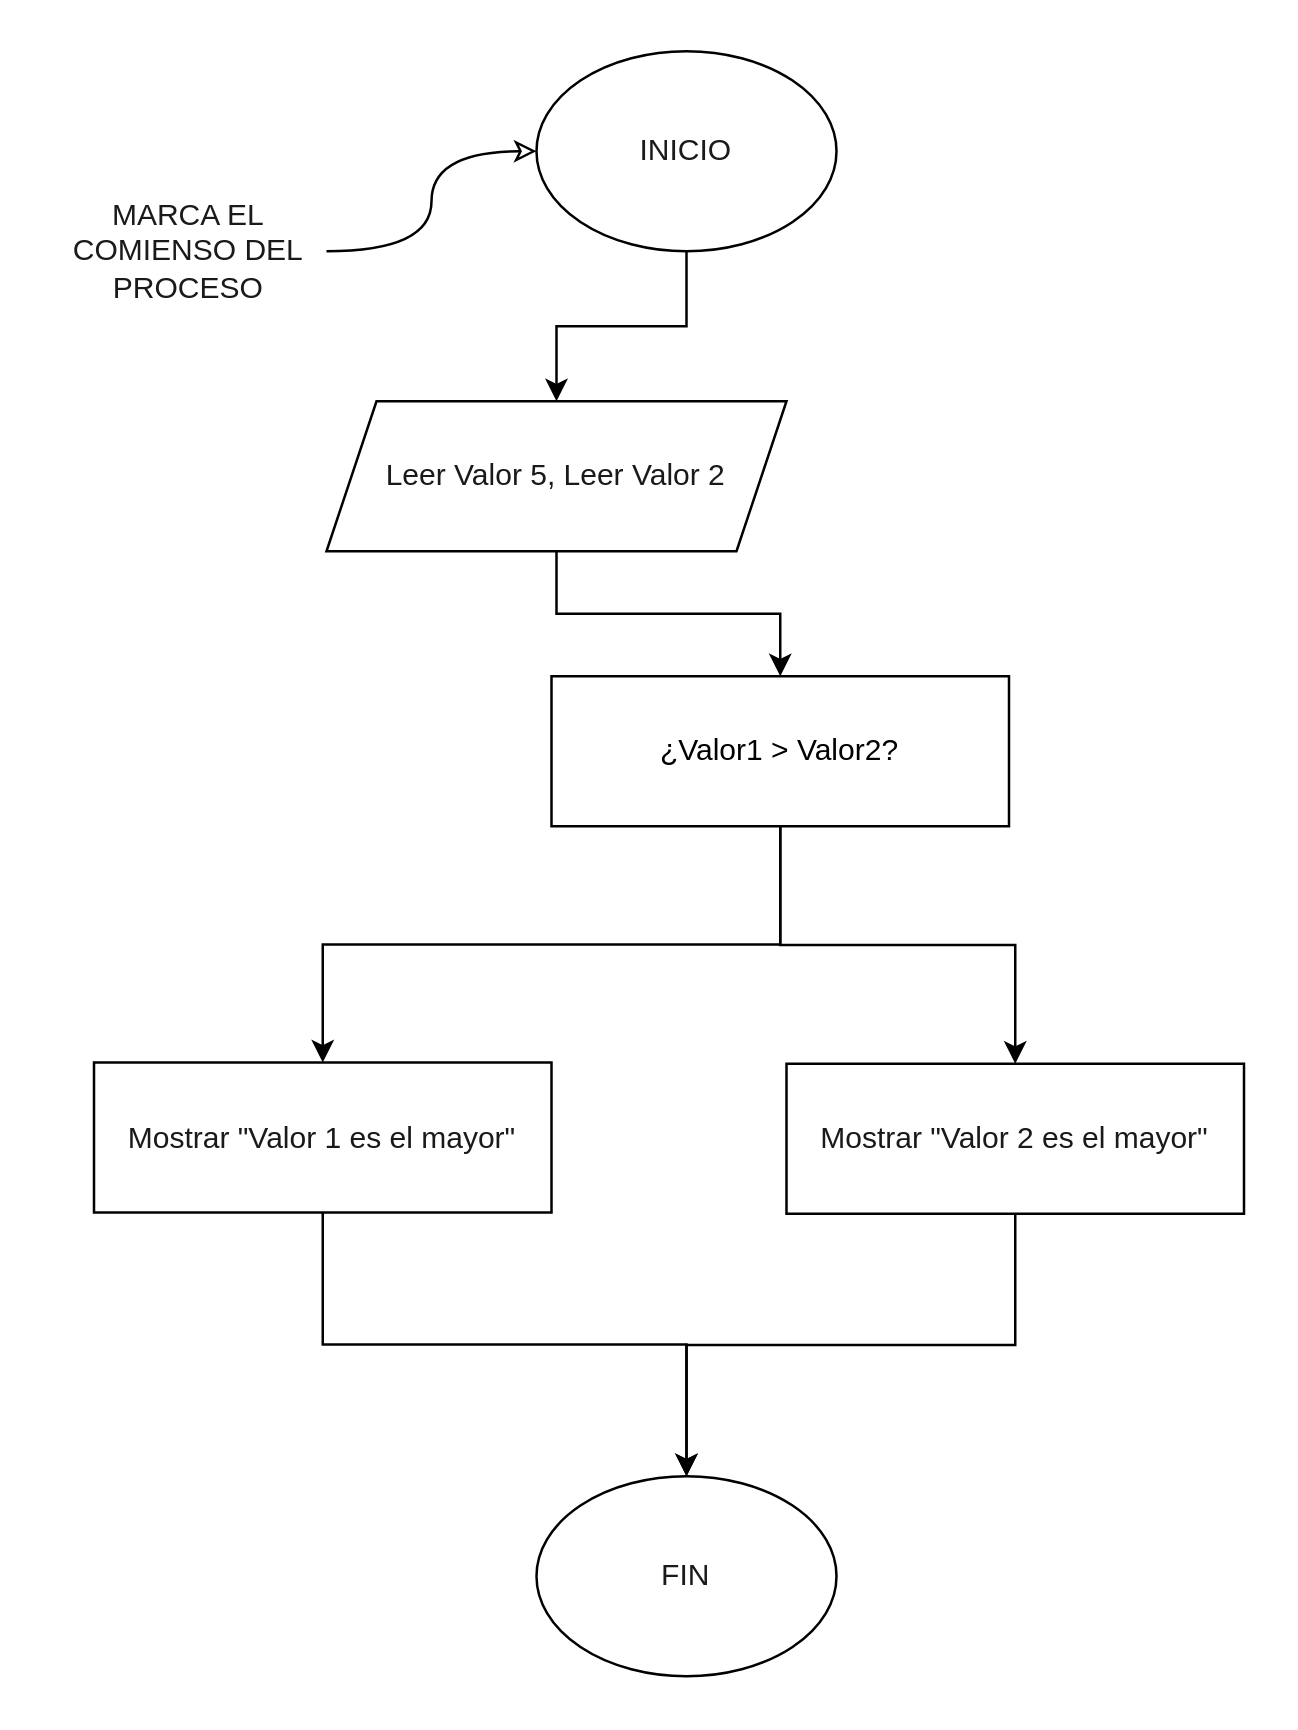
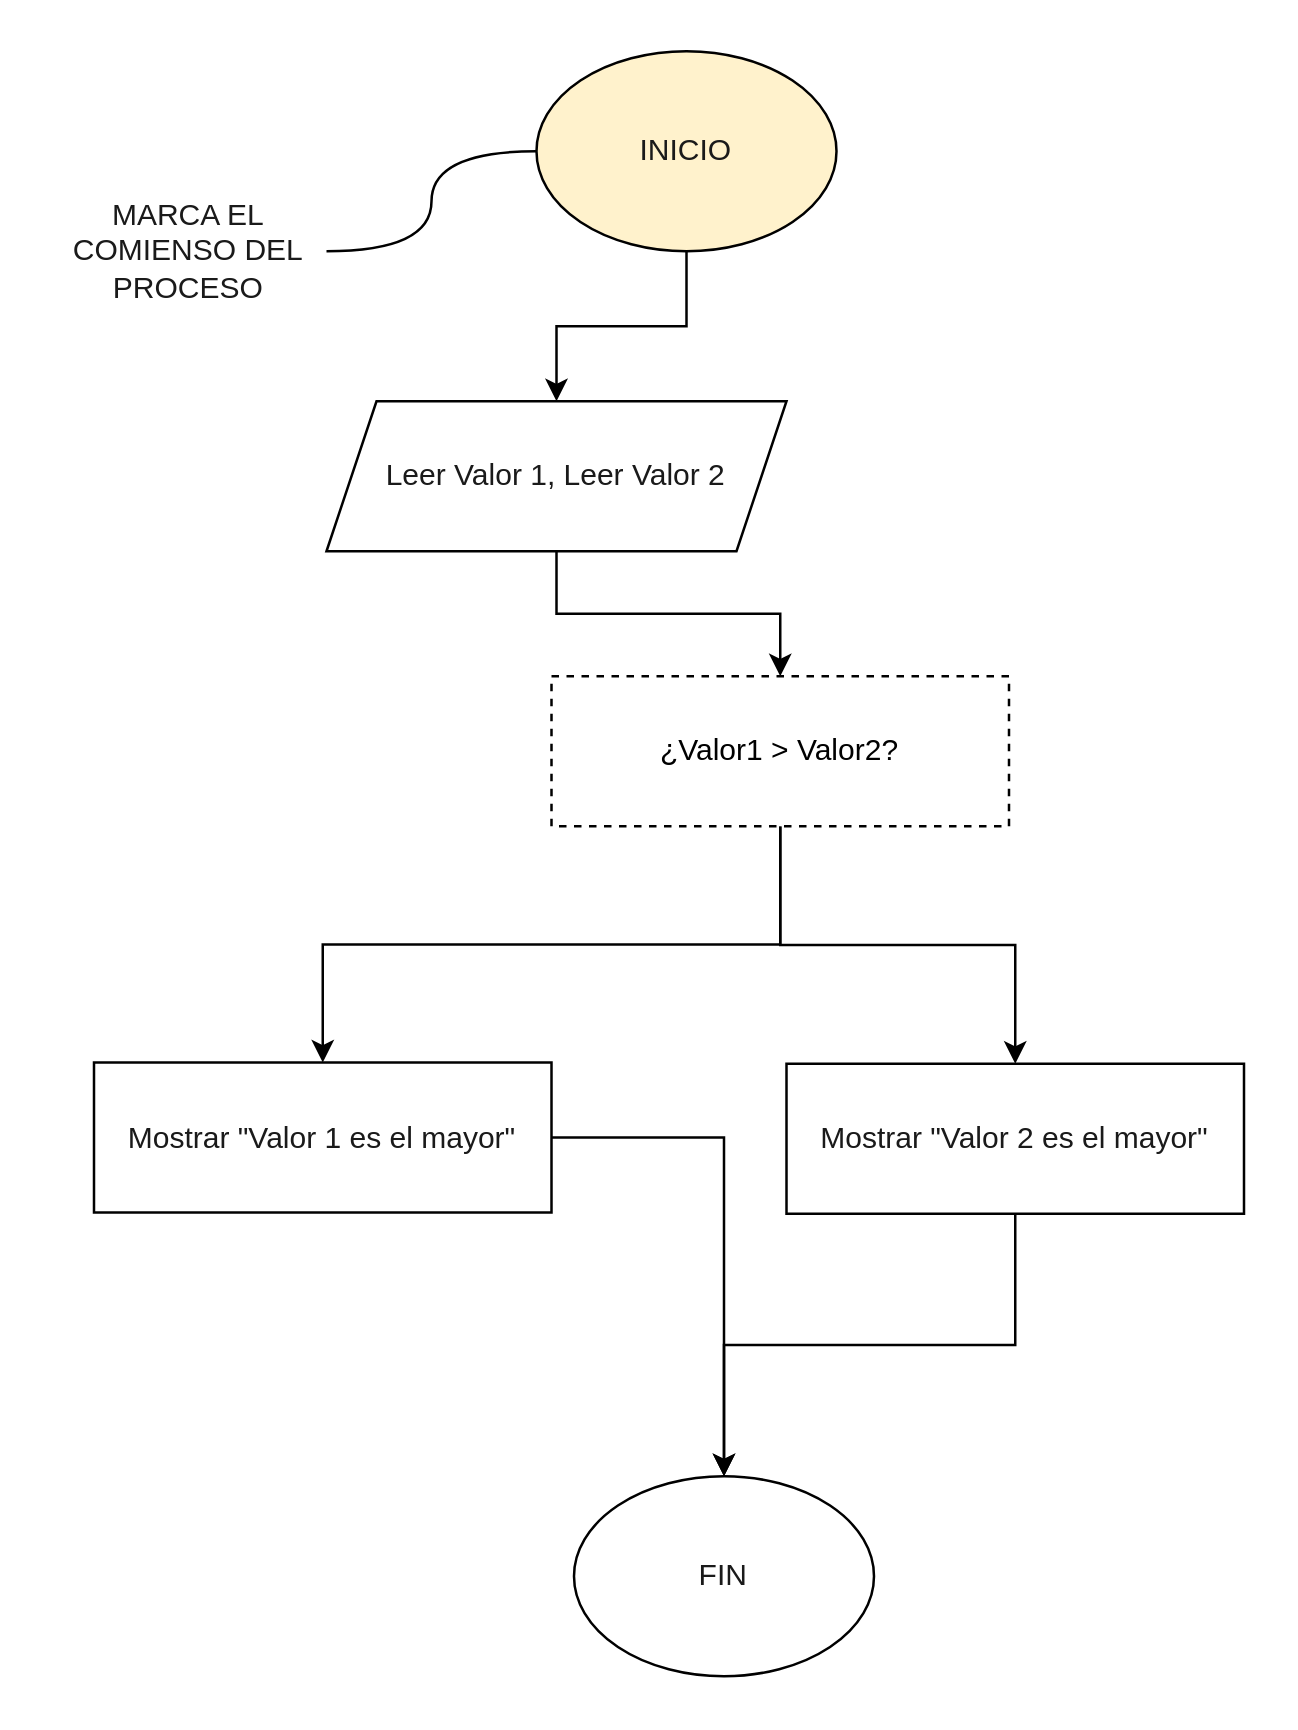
node "INICIO": fillcolor #ffffff -> #fff2cc
edge "MARCA EL COMIENSO DEL PROCESO" -> "INICIO": arrowhead classic -> none
node "Leer Valor 5, Leer Valor 2": label "Leer Valor 5, Leer Valor 2" -> "Leer Valor 1, Leer Valor 2"
node "¿Valor1 > Valor2?": style solid -> dashed
node "FIN": moved (686, 1576) -> (724, 1576)
